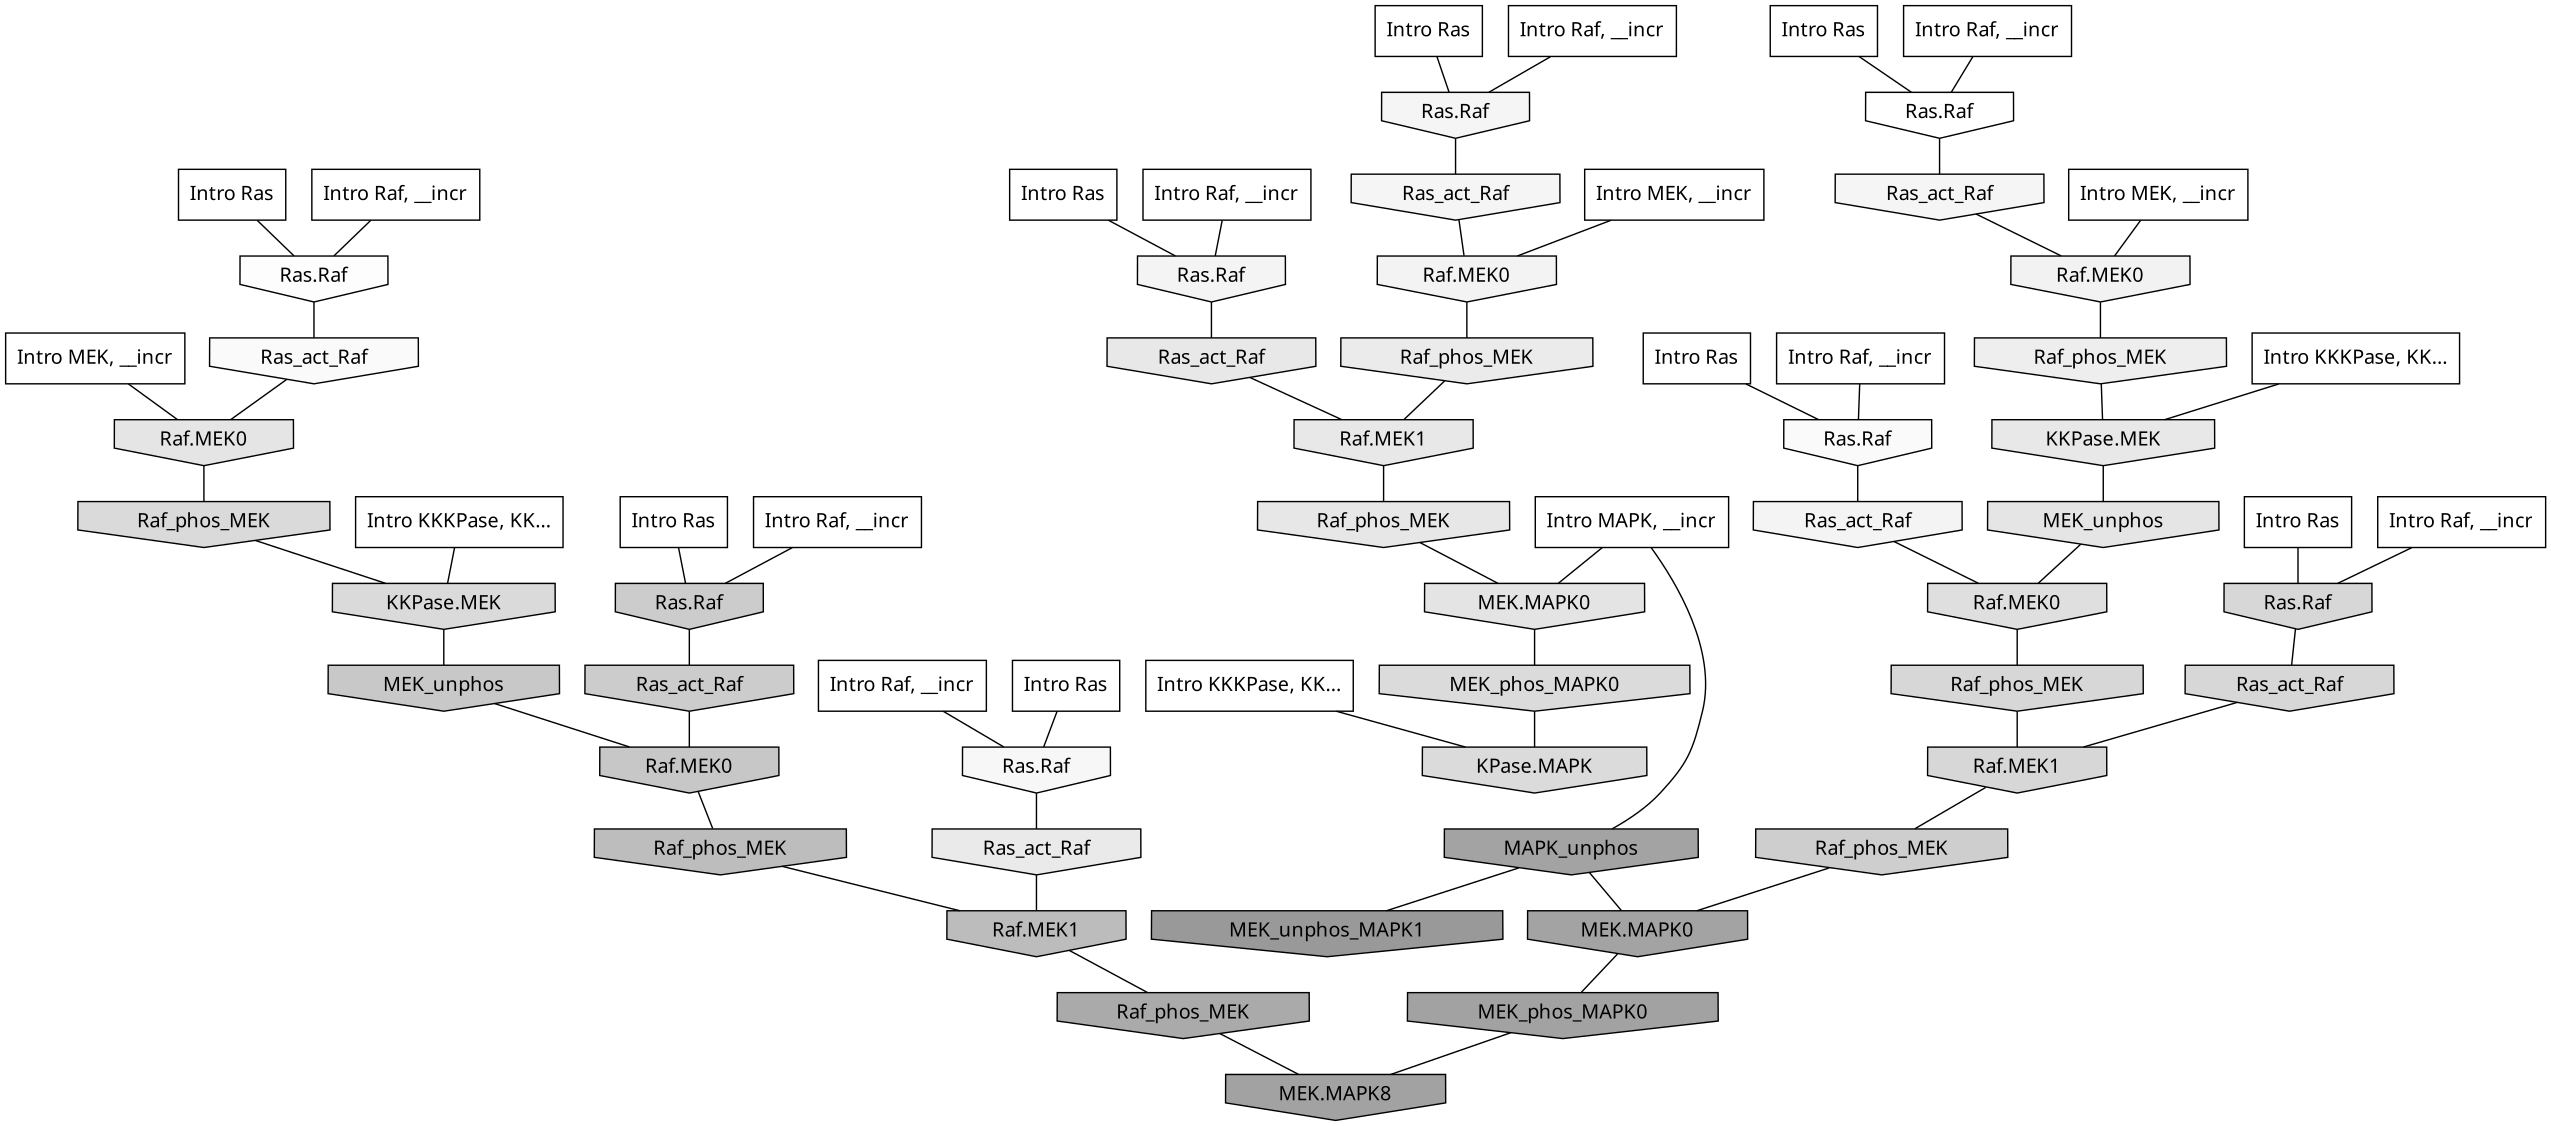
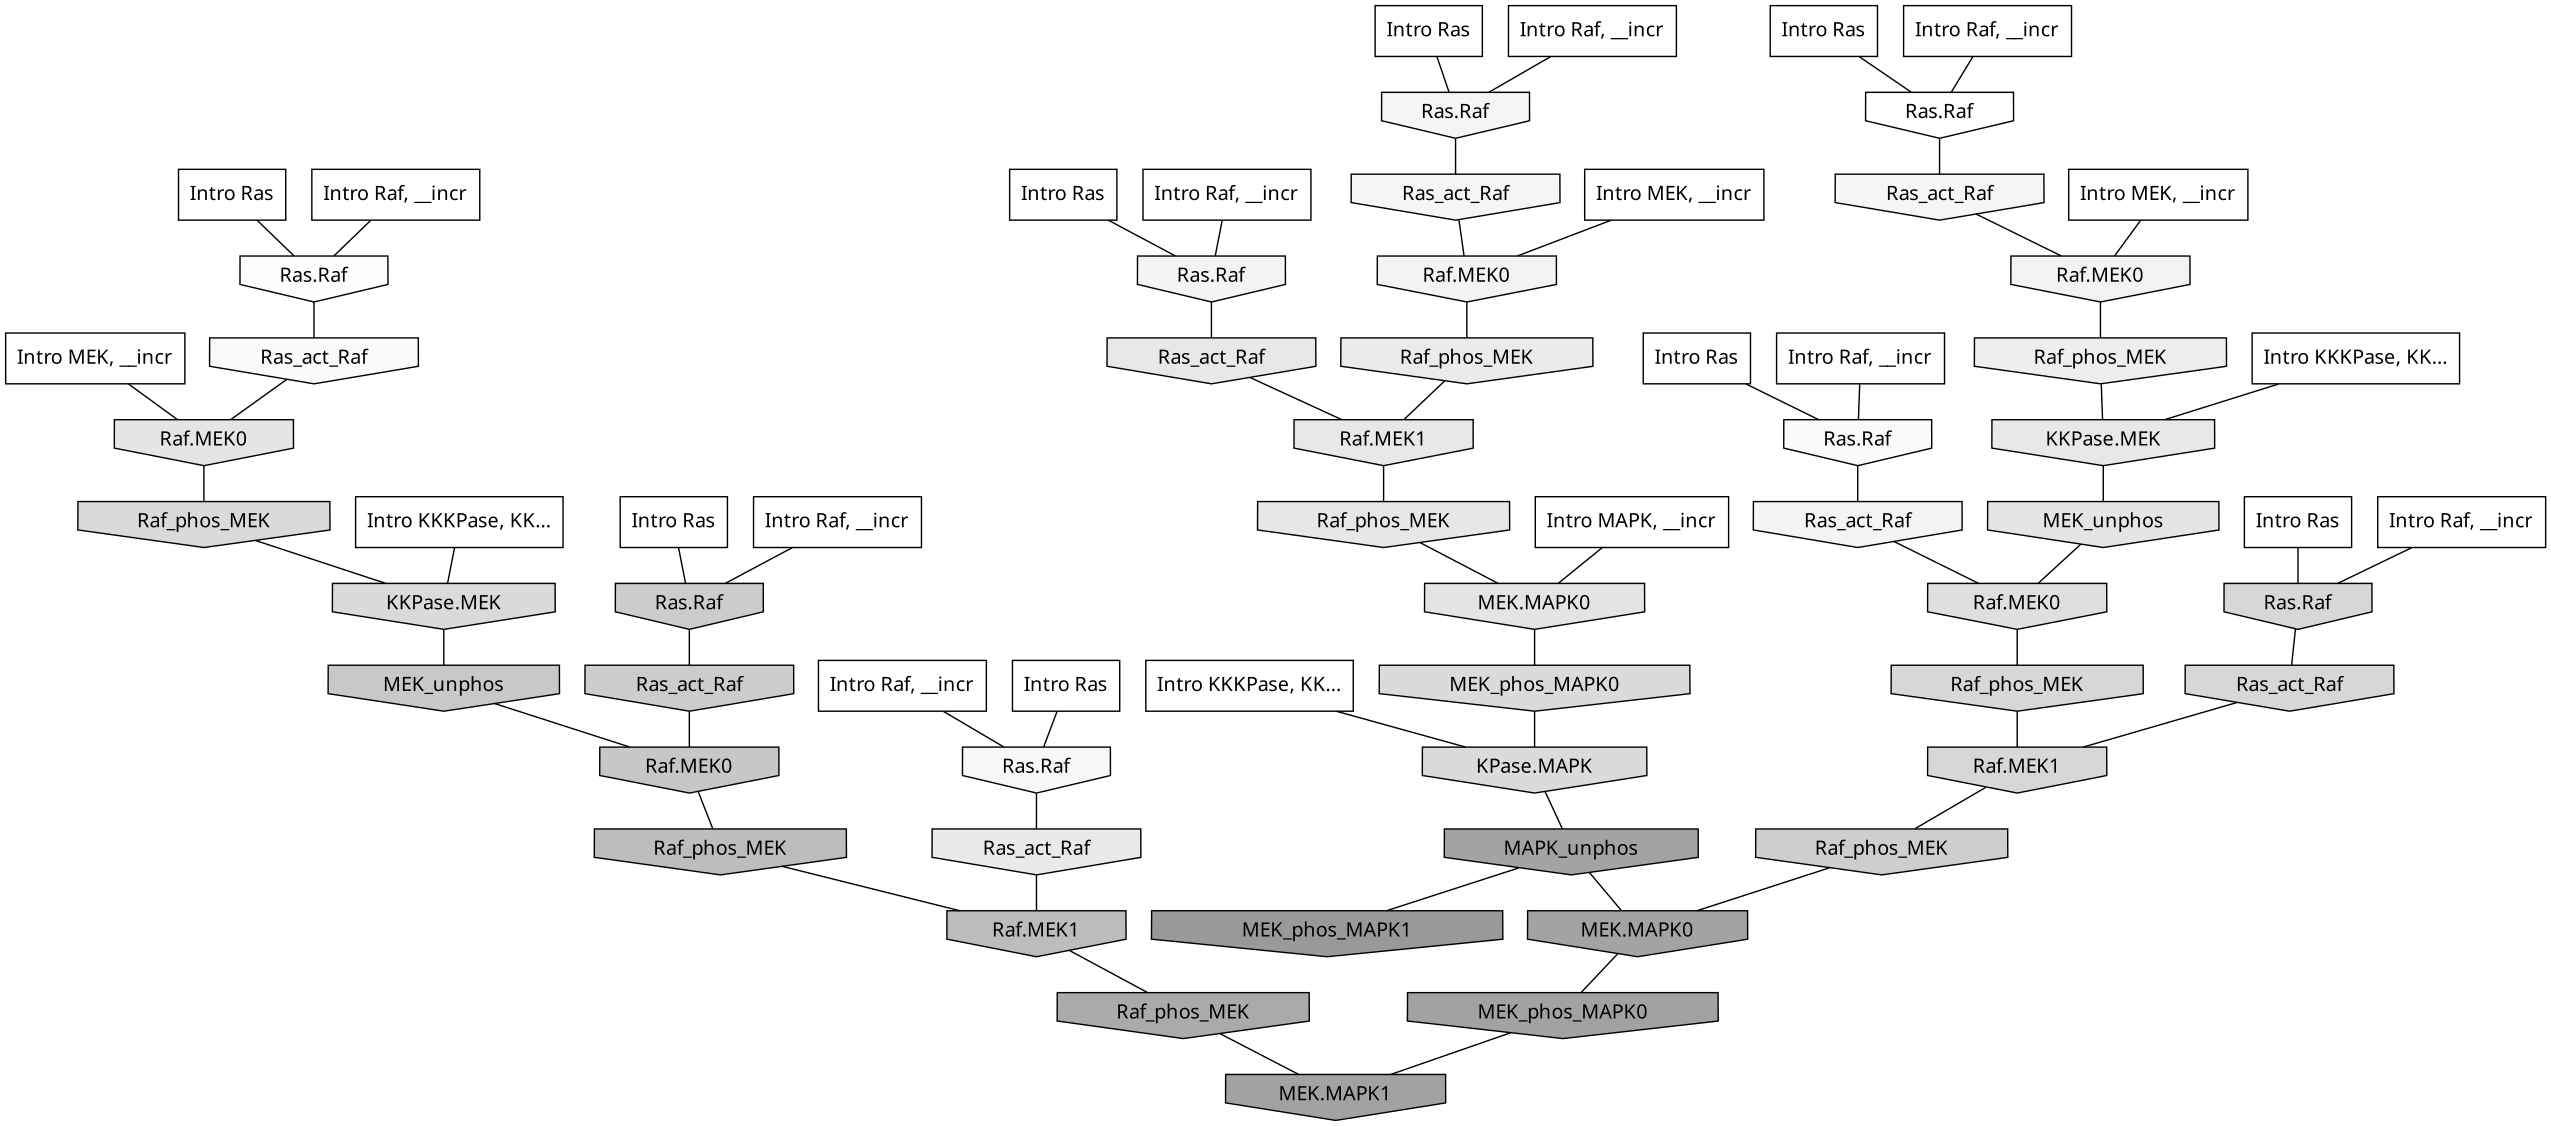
edge "Intro MAPK, __incr" -- "MAPK_unphos": now "KPase.MAPK" -- "MAPK_unphos"
node "MEK_unphos_MAPK1": label "MEK_unphos_MAPK1" -> "MEK_phos_MAPK1"
node "MEK.MAPK8": label "MEK.MAPK8" -> "MEK.MAPK1"
